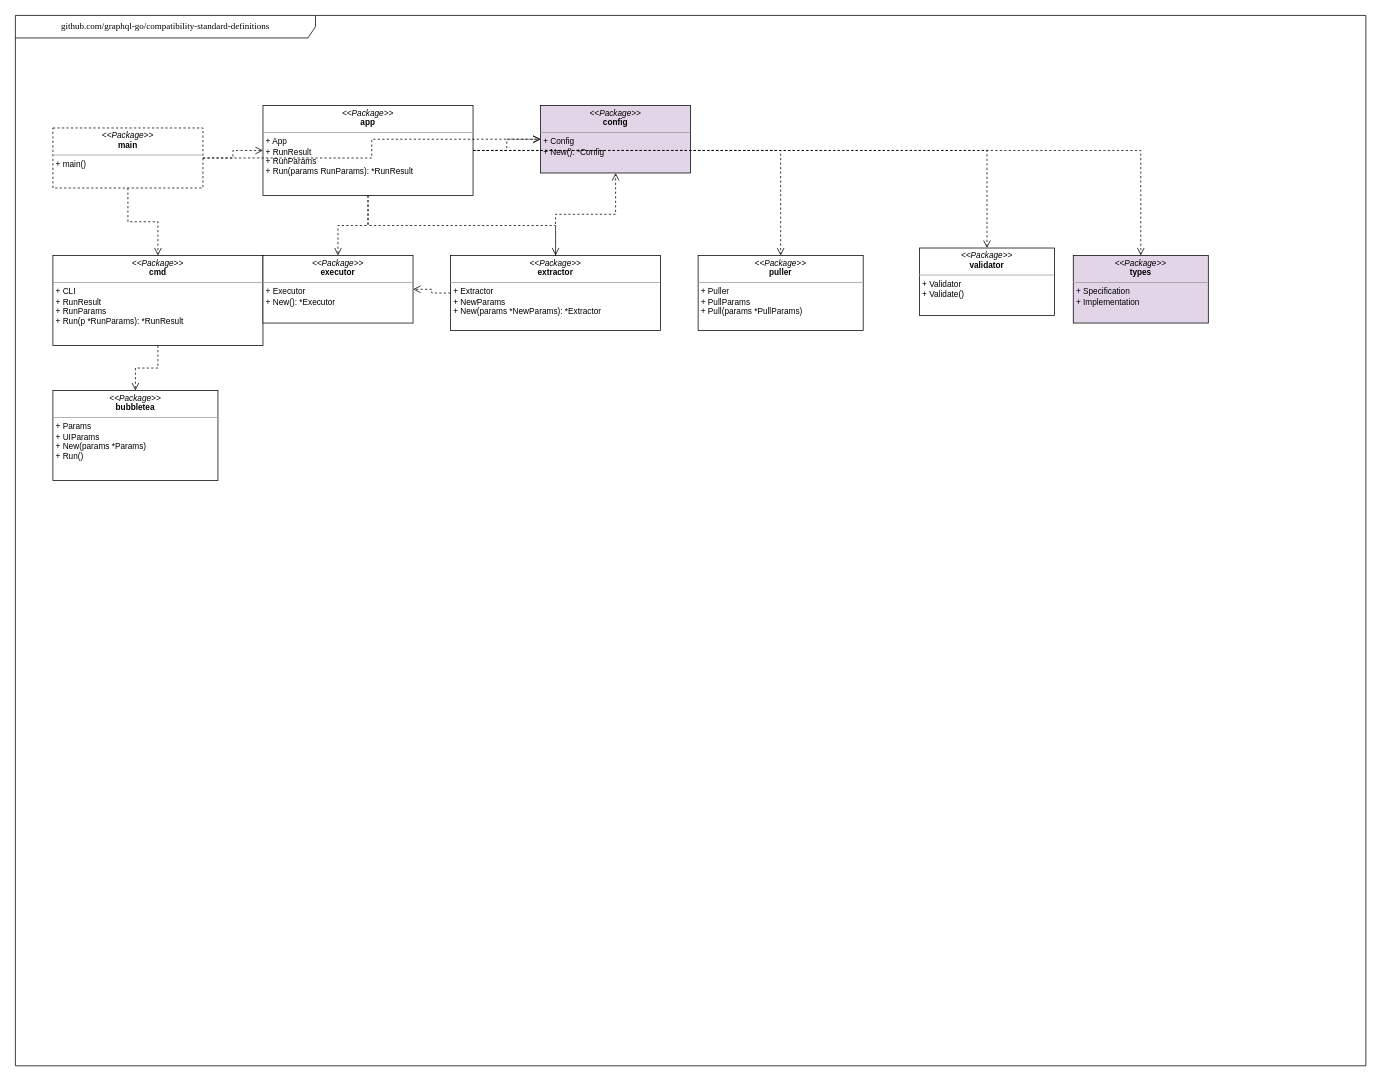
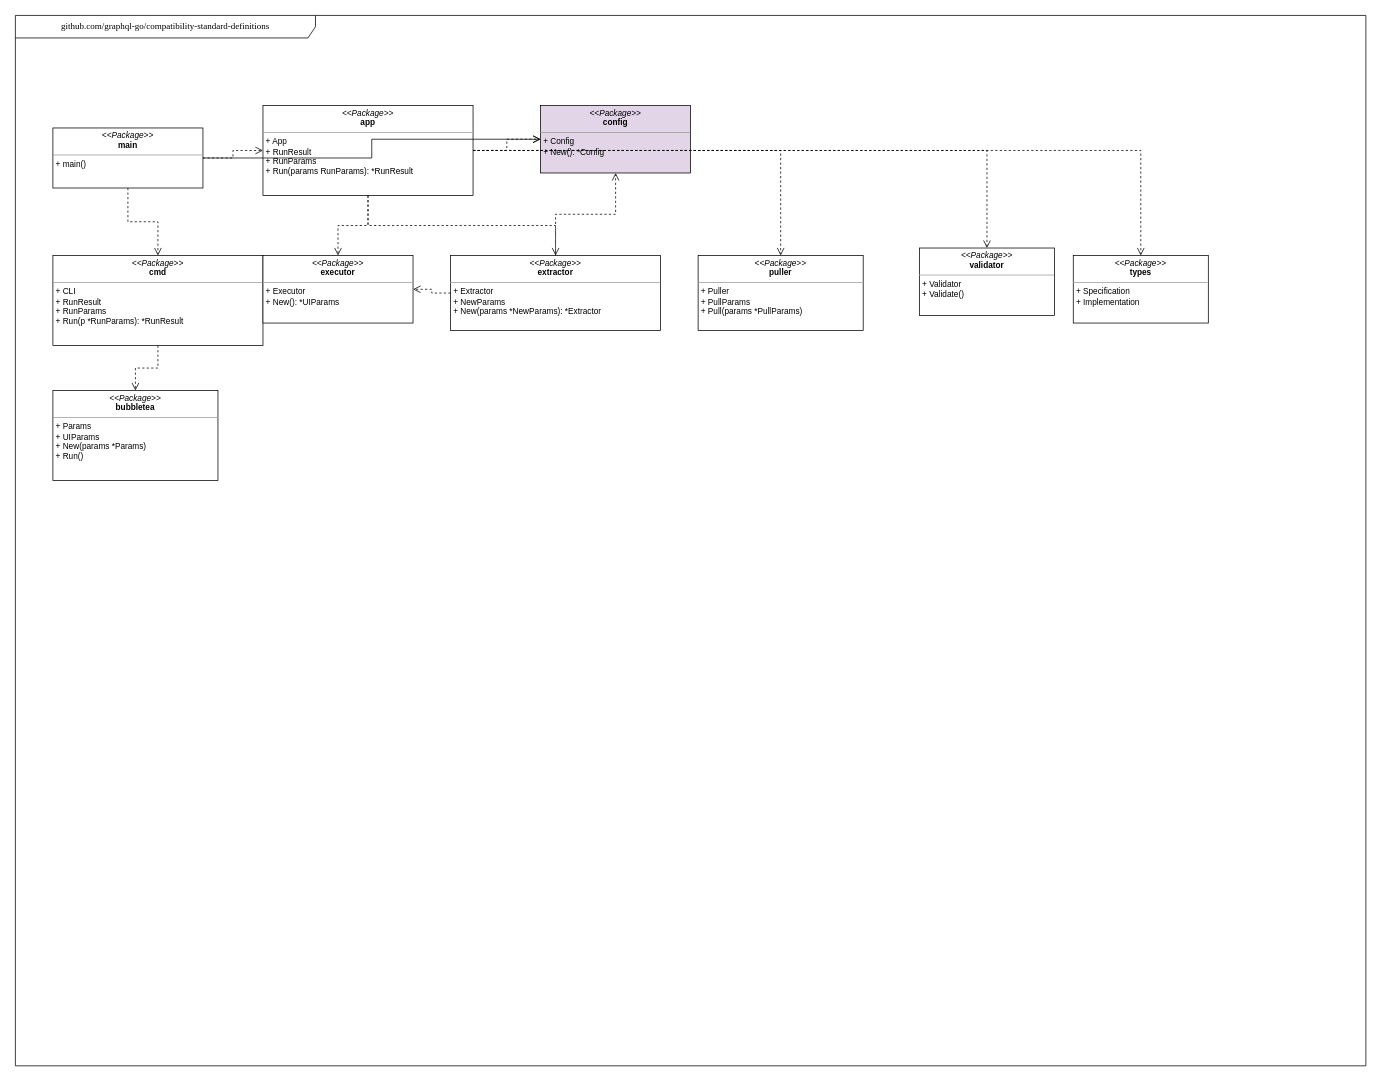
edge "<<Package>> main + main()" -> "<<Package>> config + Config + New(): *Config": style dashed -> solid
node "<<Package>> main + main()": style dashed -> solid
node "<<Package>> executor + Executor + New(): *Executor": label "<<Package>> executor + Executor + New(): *Executor" -> "<<Package>> executor + Executor + New(): *UIParams"
node "<<Package>> types + Specification + Implementation": fillcolor #e1d5e7 -> #ffffff
